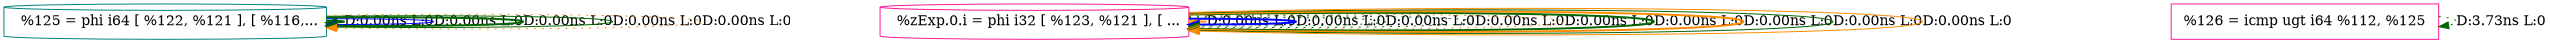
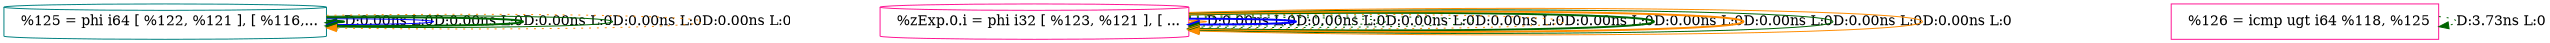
node "%126 = icmp ugt i64 %112, %125": label "%126 = icmp ugt i64 %112, %125" -> "%126 = icmp ugt i64 %118, %125"
